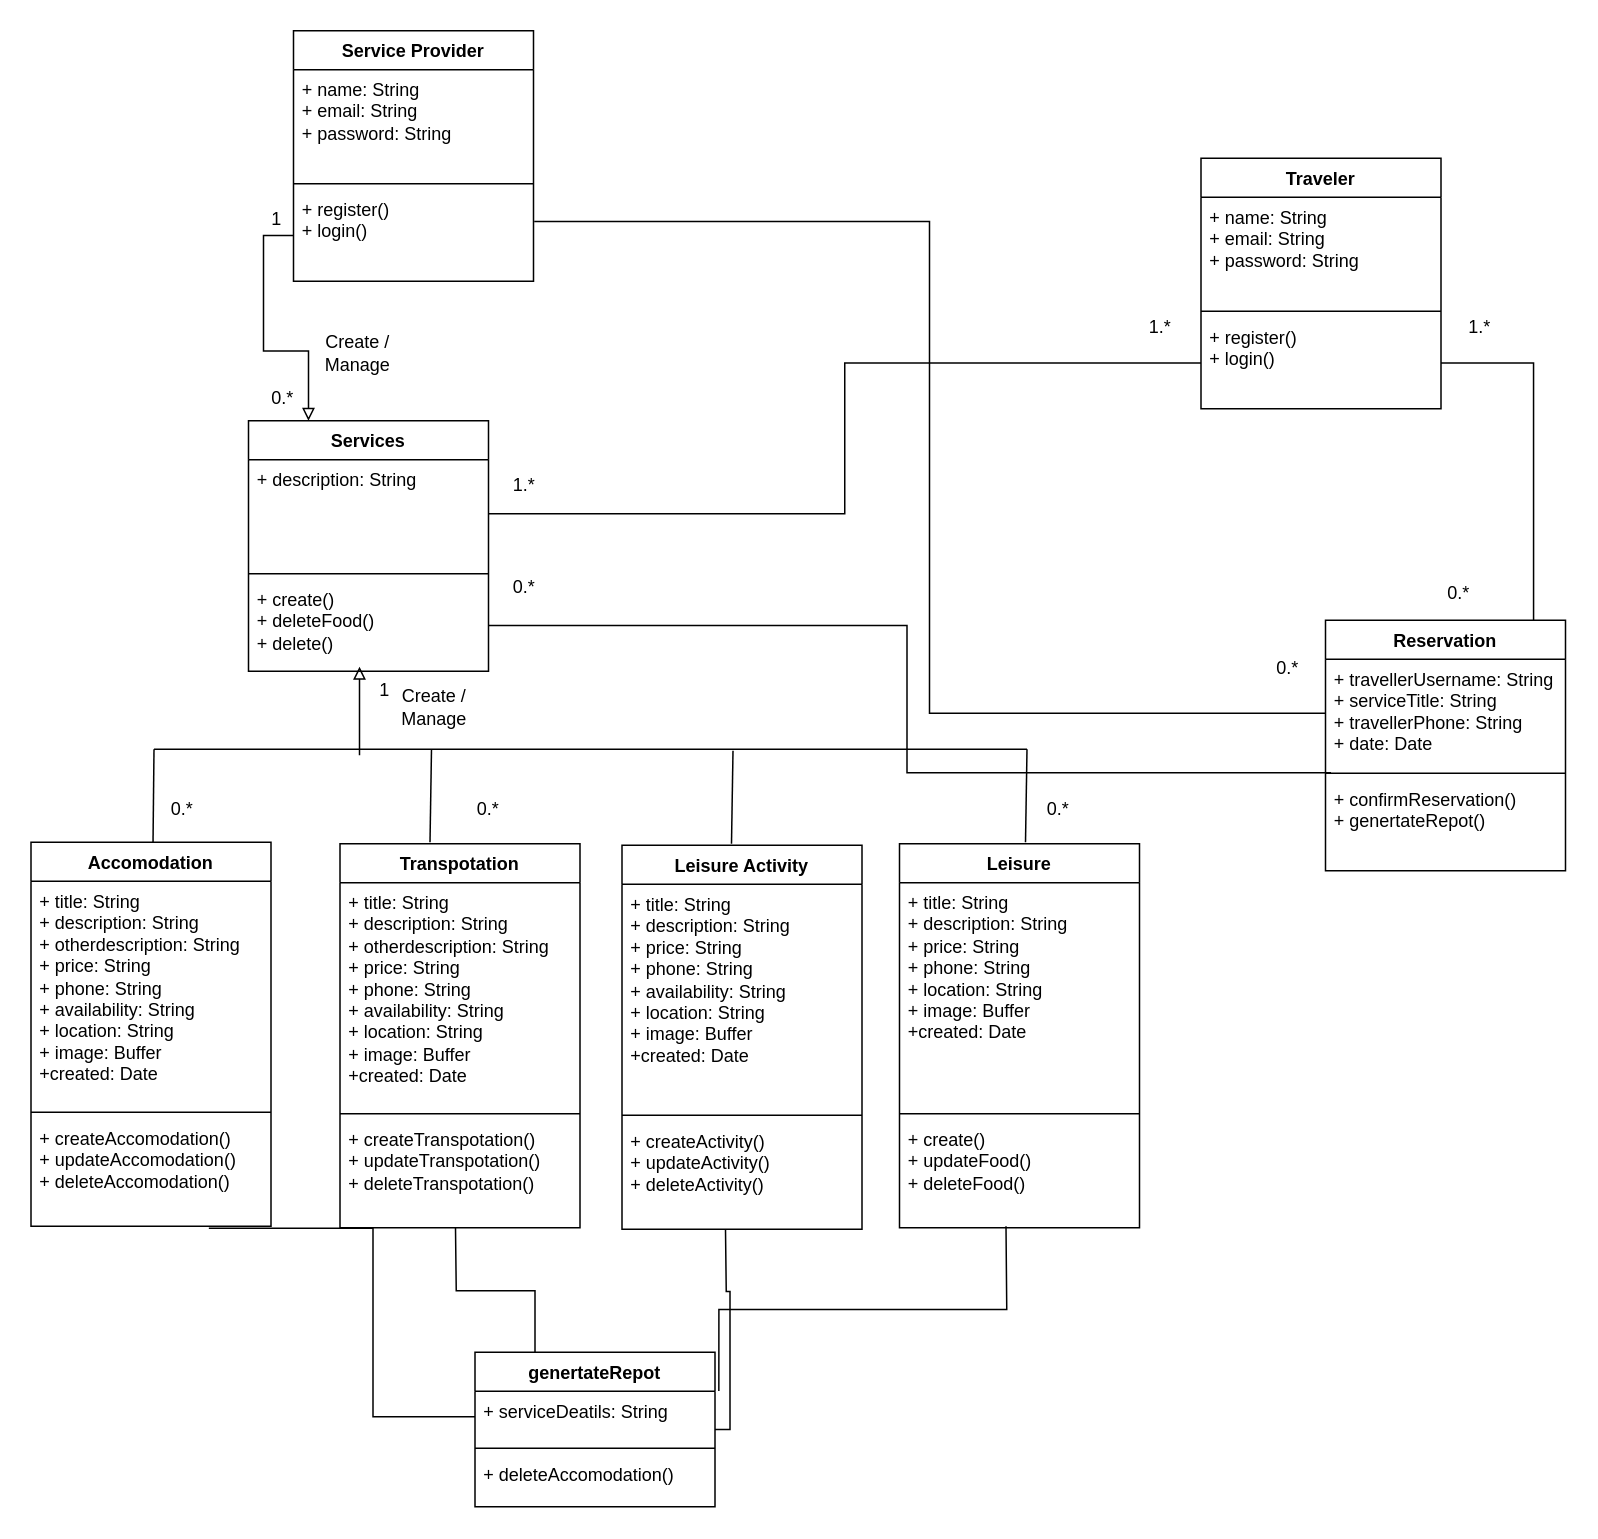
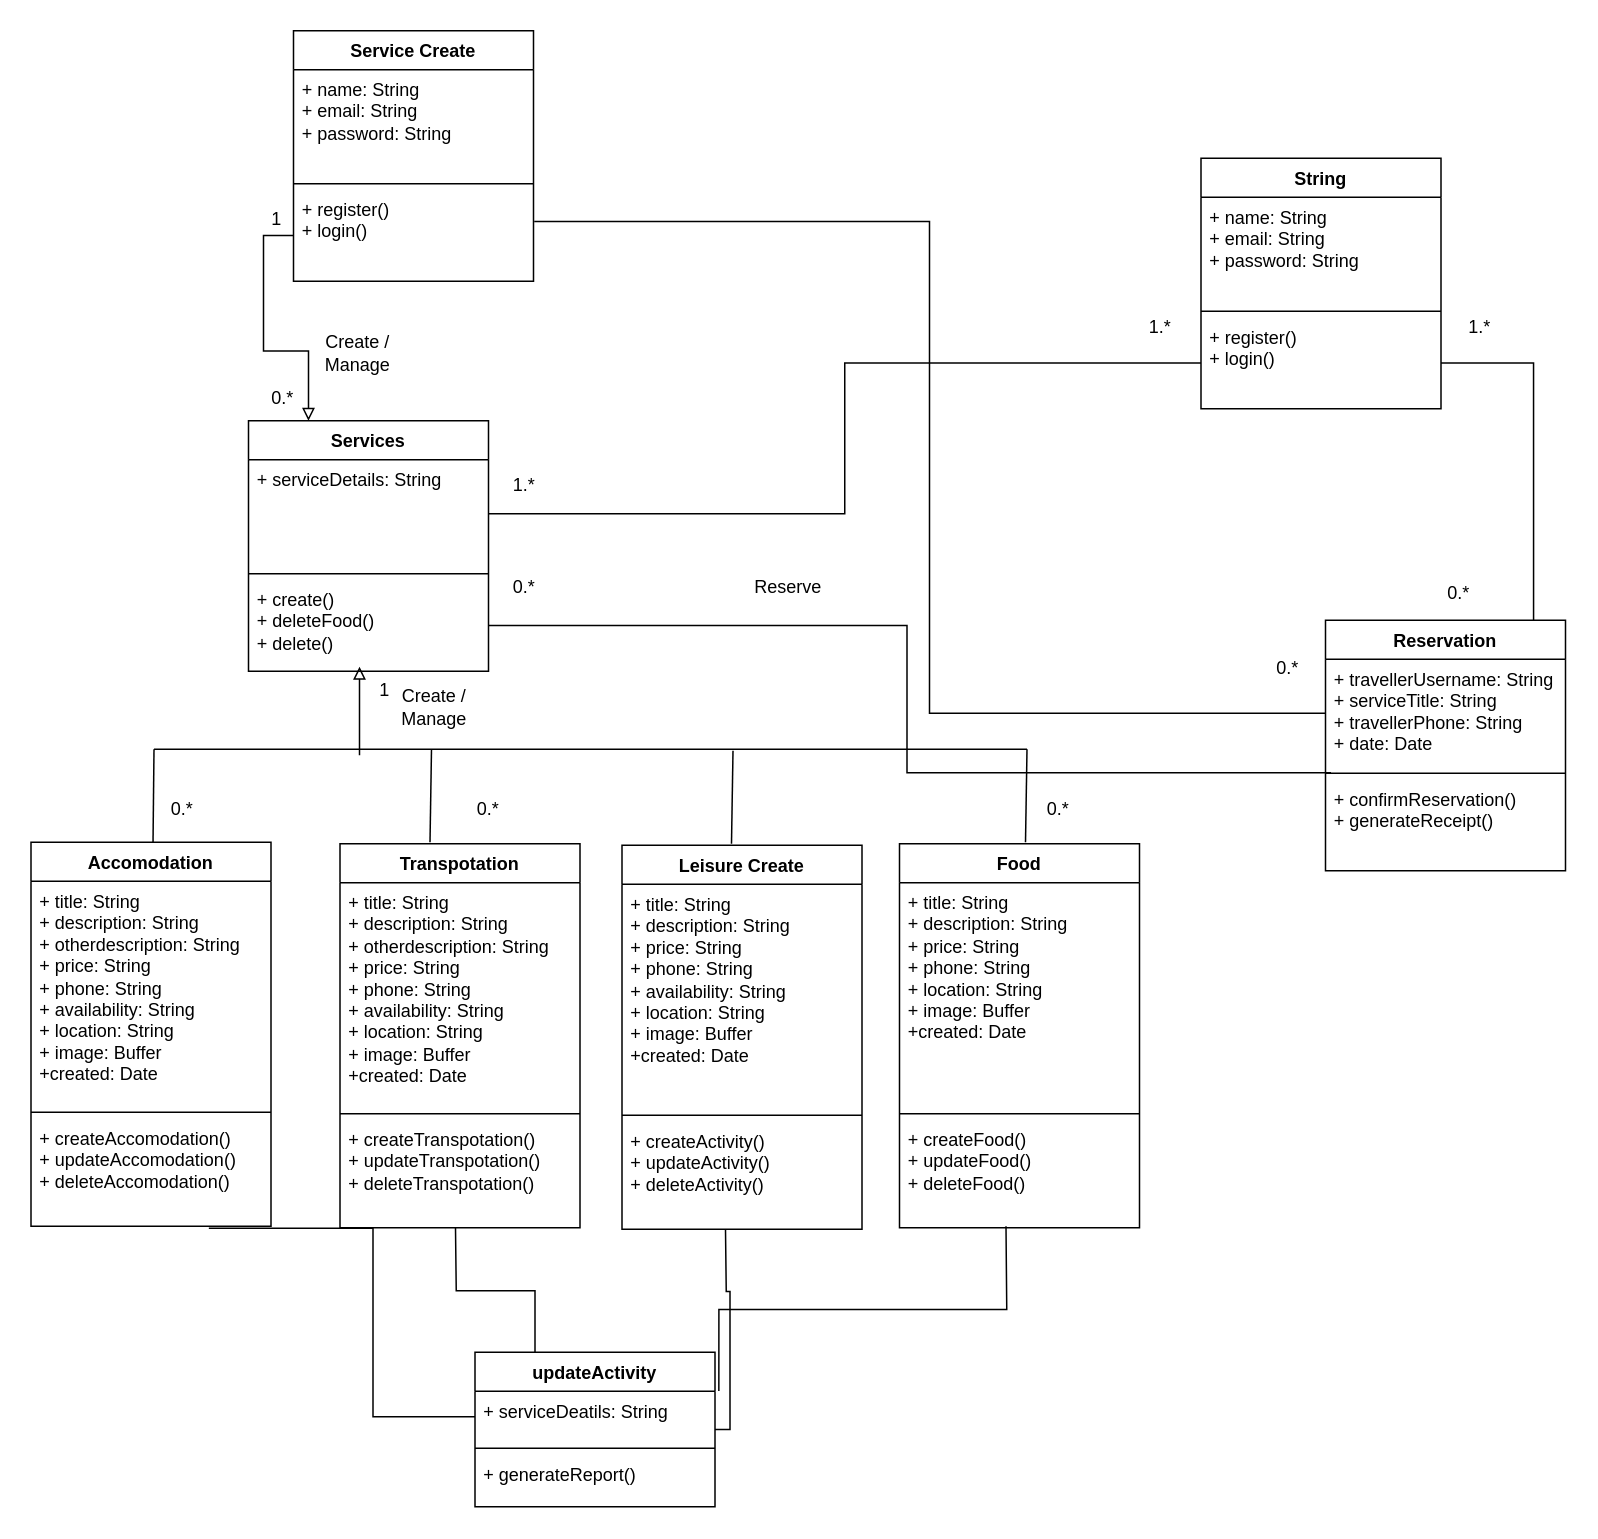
node "Service Provider": label "Service Provider" -> "Service Create"
node "Traveler": label "Traveler" -> "String"
node "+ description: String": label "+ description: String" -> "+ serviceDetails: String"
node "Reserve": added
node "+ confirmReservation() + genertateRepot()": label "+ confirmReservation() + genertateRepot()" -> "+ confirmReservation() + generateReceipt()"
node "Leisure": label "Leisure" -> "Food"
node "Leisure Activity": label "Leisure Activity" -> "Leisure Create"
node "+ create() + updateFood() + deleteFood()": label "+ create() + updateFood() + deleteFood()" -> "+ createFood() + updateFood() + deleteFood()"
node "genertateRepot": label "genertateRepot" -> "updateActivity"
node "+ deleteAccomodation()": label "+ deleteAccomodation()" -> "+ generateReport()"
